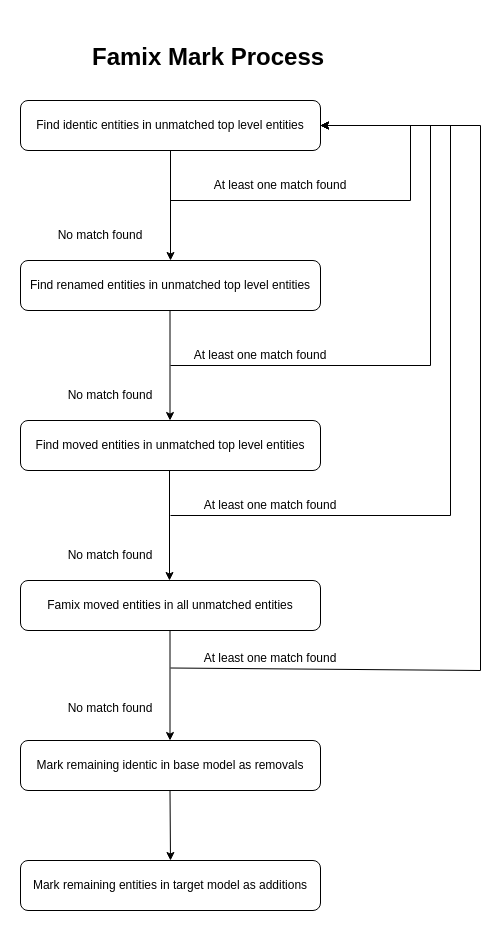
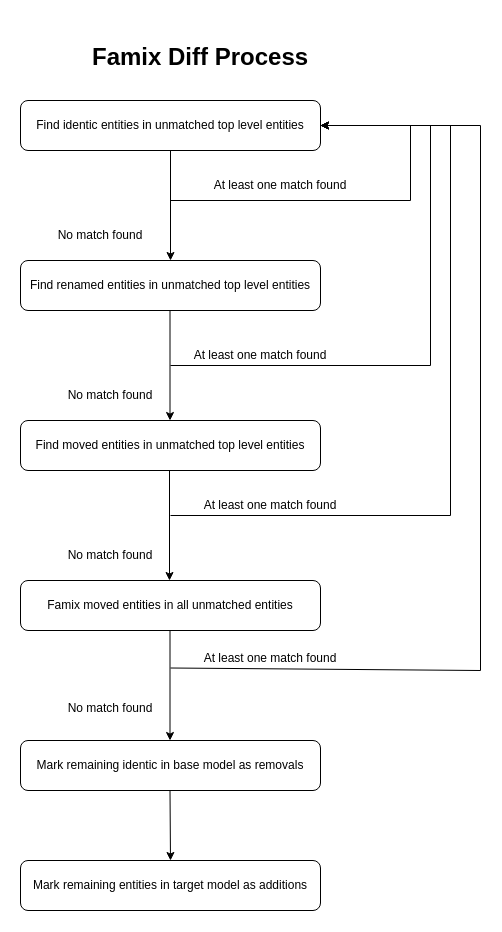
node "Famix Mark Process": label "Famix Mark Process" -> "Famix Diff Process"
